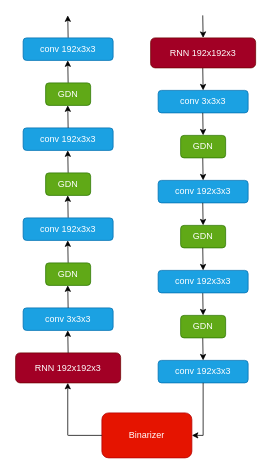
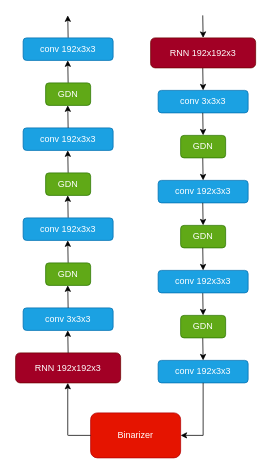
node "Binarizer": moved (147, 435) -> (135, 435)
